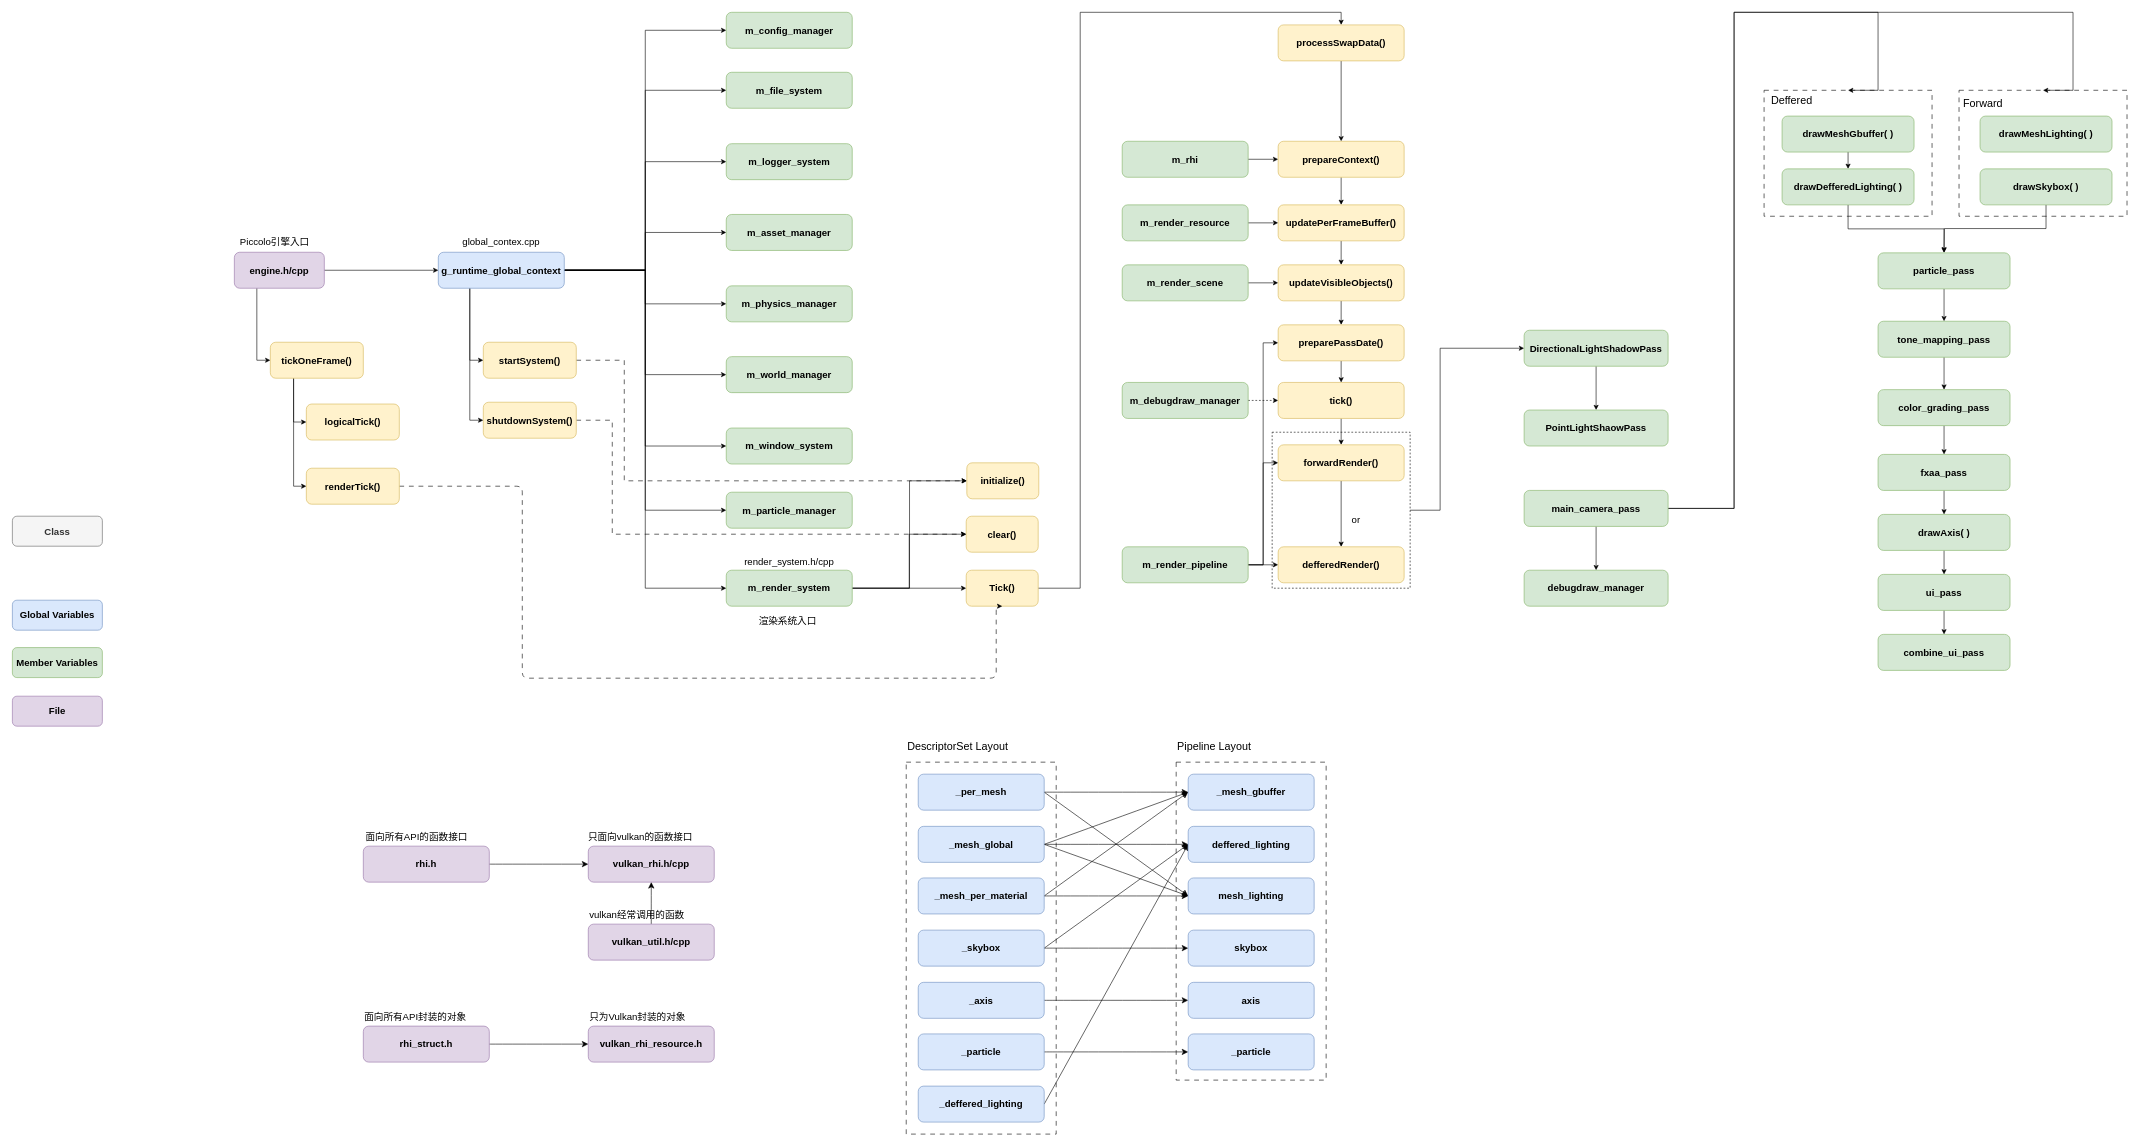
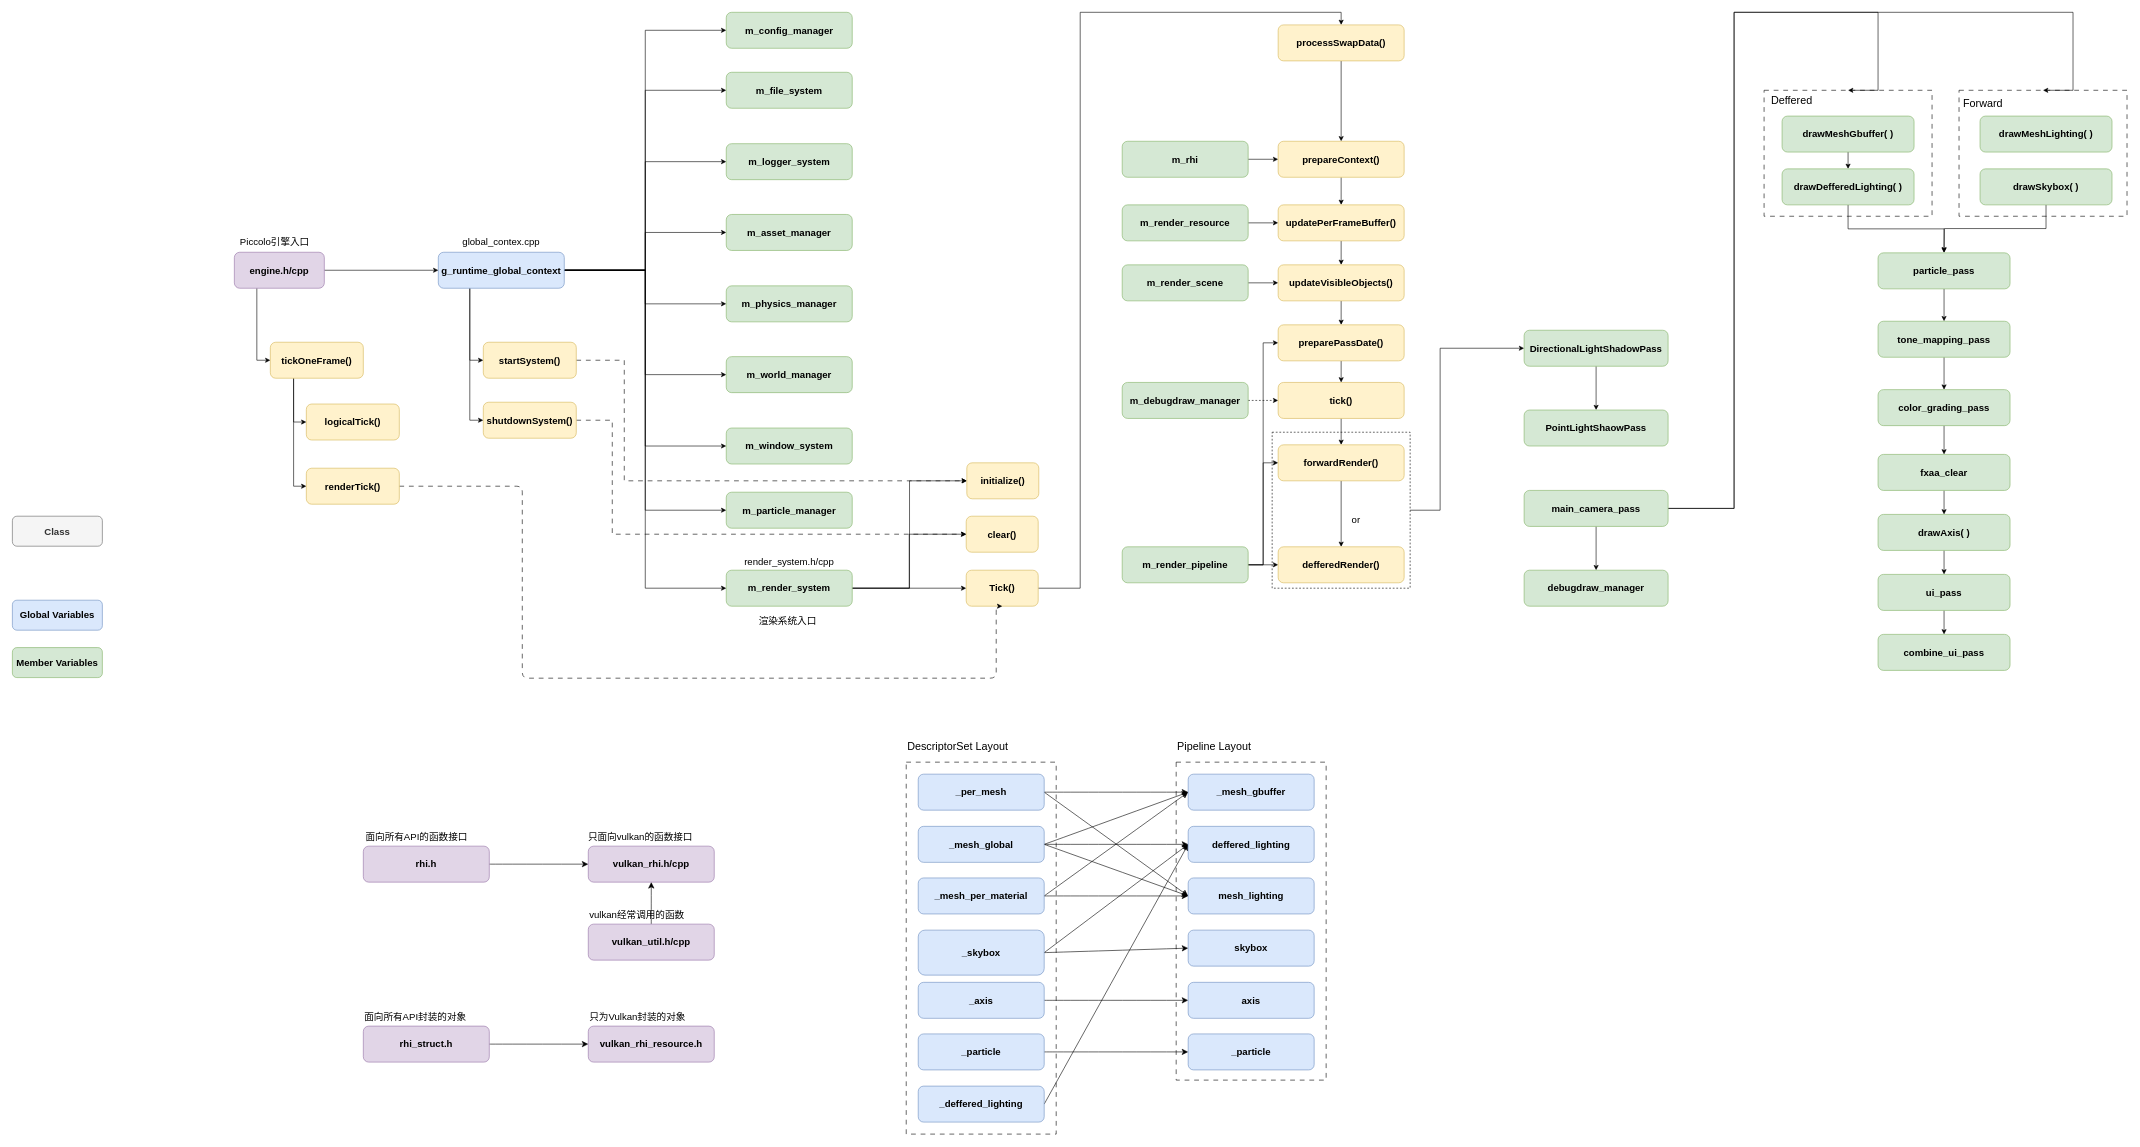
node "fxaa_pass": label "fxaa_pass" -> "fxaa_clear"
node "File": removed
node "_skybox": size 126x36 -> 126x45
